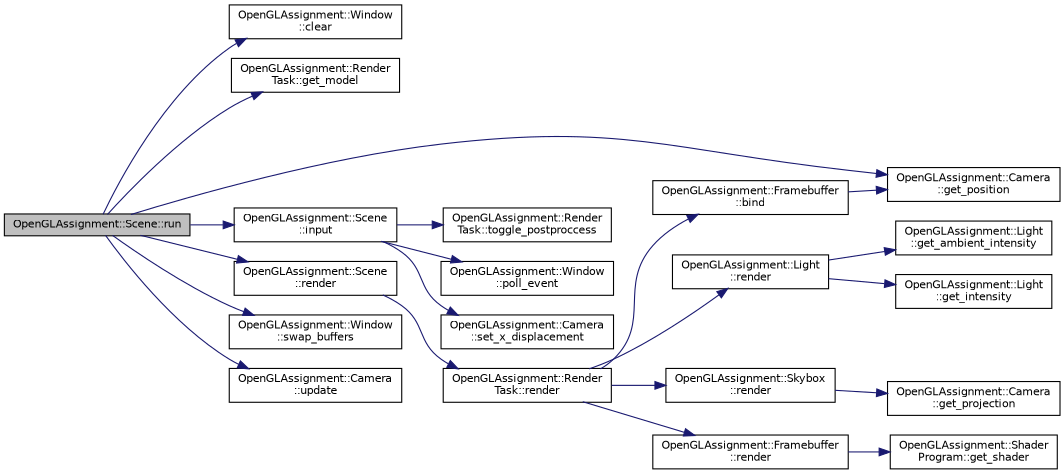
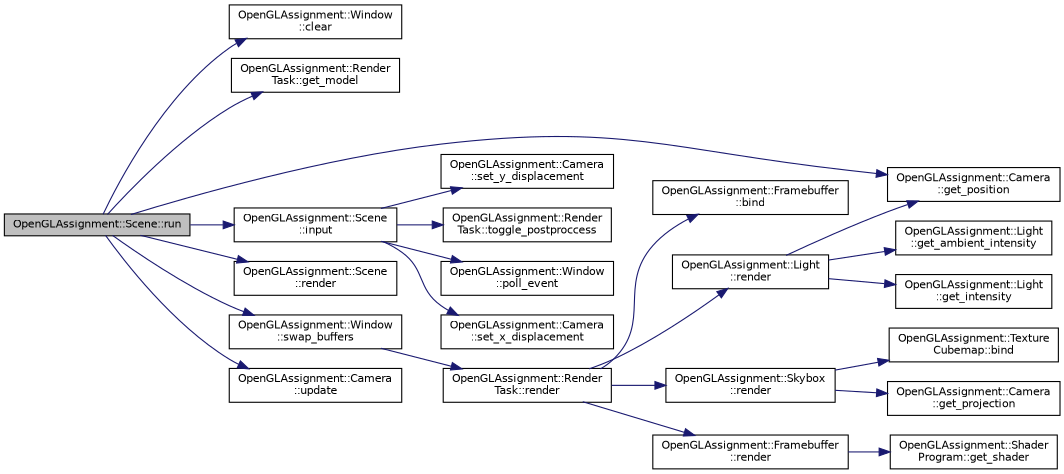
node "OpenGLAssignment::Camera ::set_y_displacement": added
edge "OpenGLAssignment::Framebuffer ::bind" -> "OpenGLAssignment::Camera ::get_position": now "OpenGLAssignment::Light ::render" -> "OpenGLAssignment::Camera ::get_position"
edge "OpenGLAssignment::Scene ::render" -> "OpenGLAssignment::Render Task::render": now "OpenGLAssignment::Window ::swap_buffers" -> "OpenGLAssignment::Render Task::render"
node "OpenGLAssignment::Texture Cubemap::bind": added
